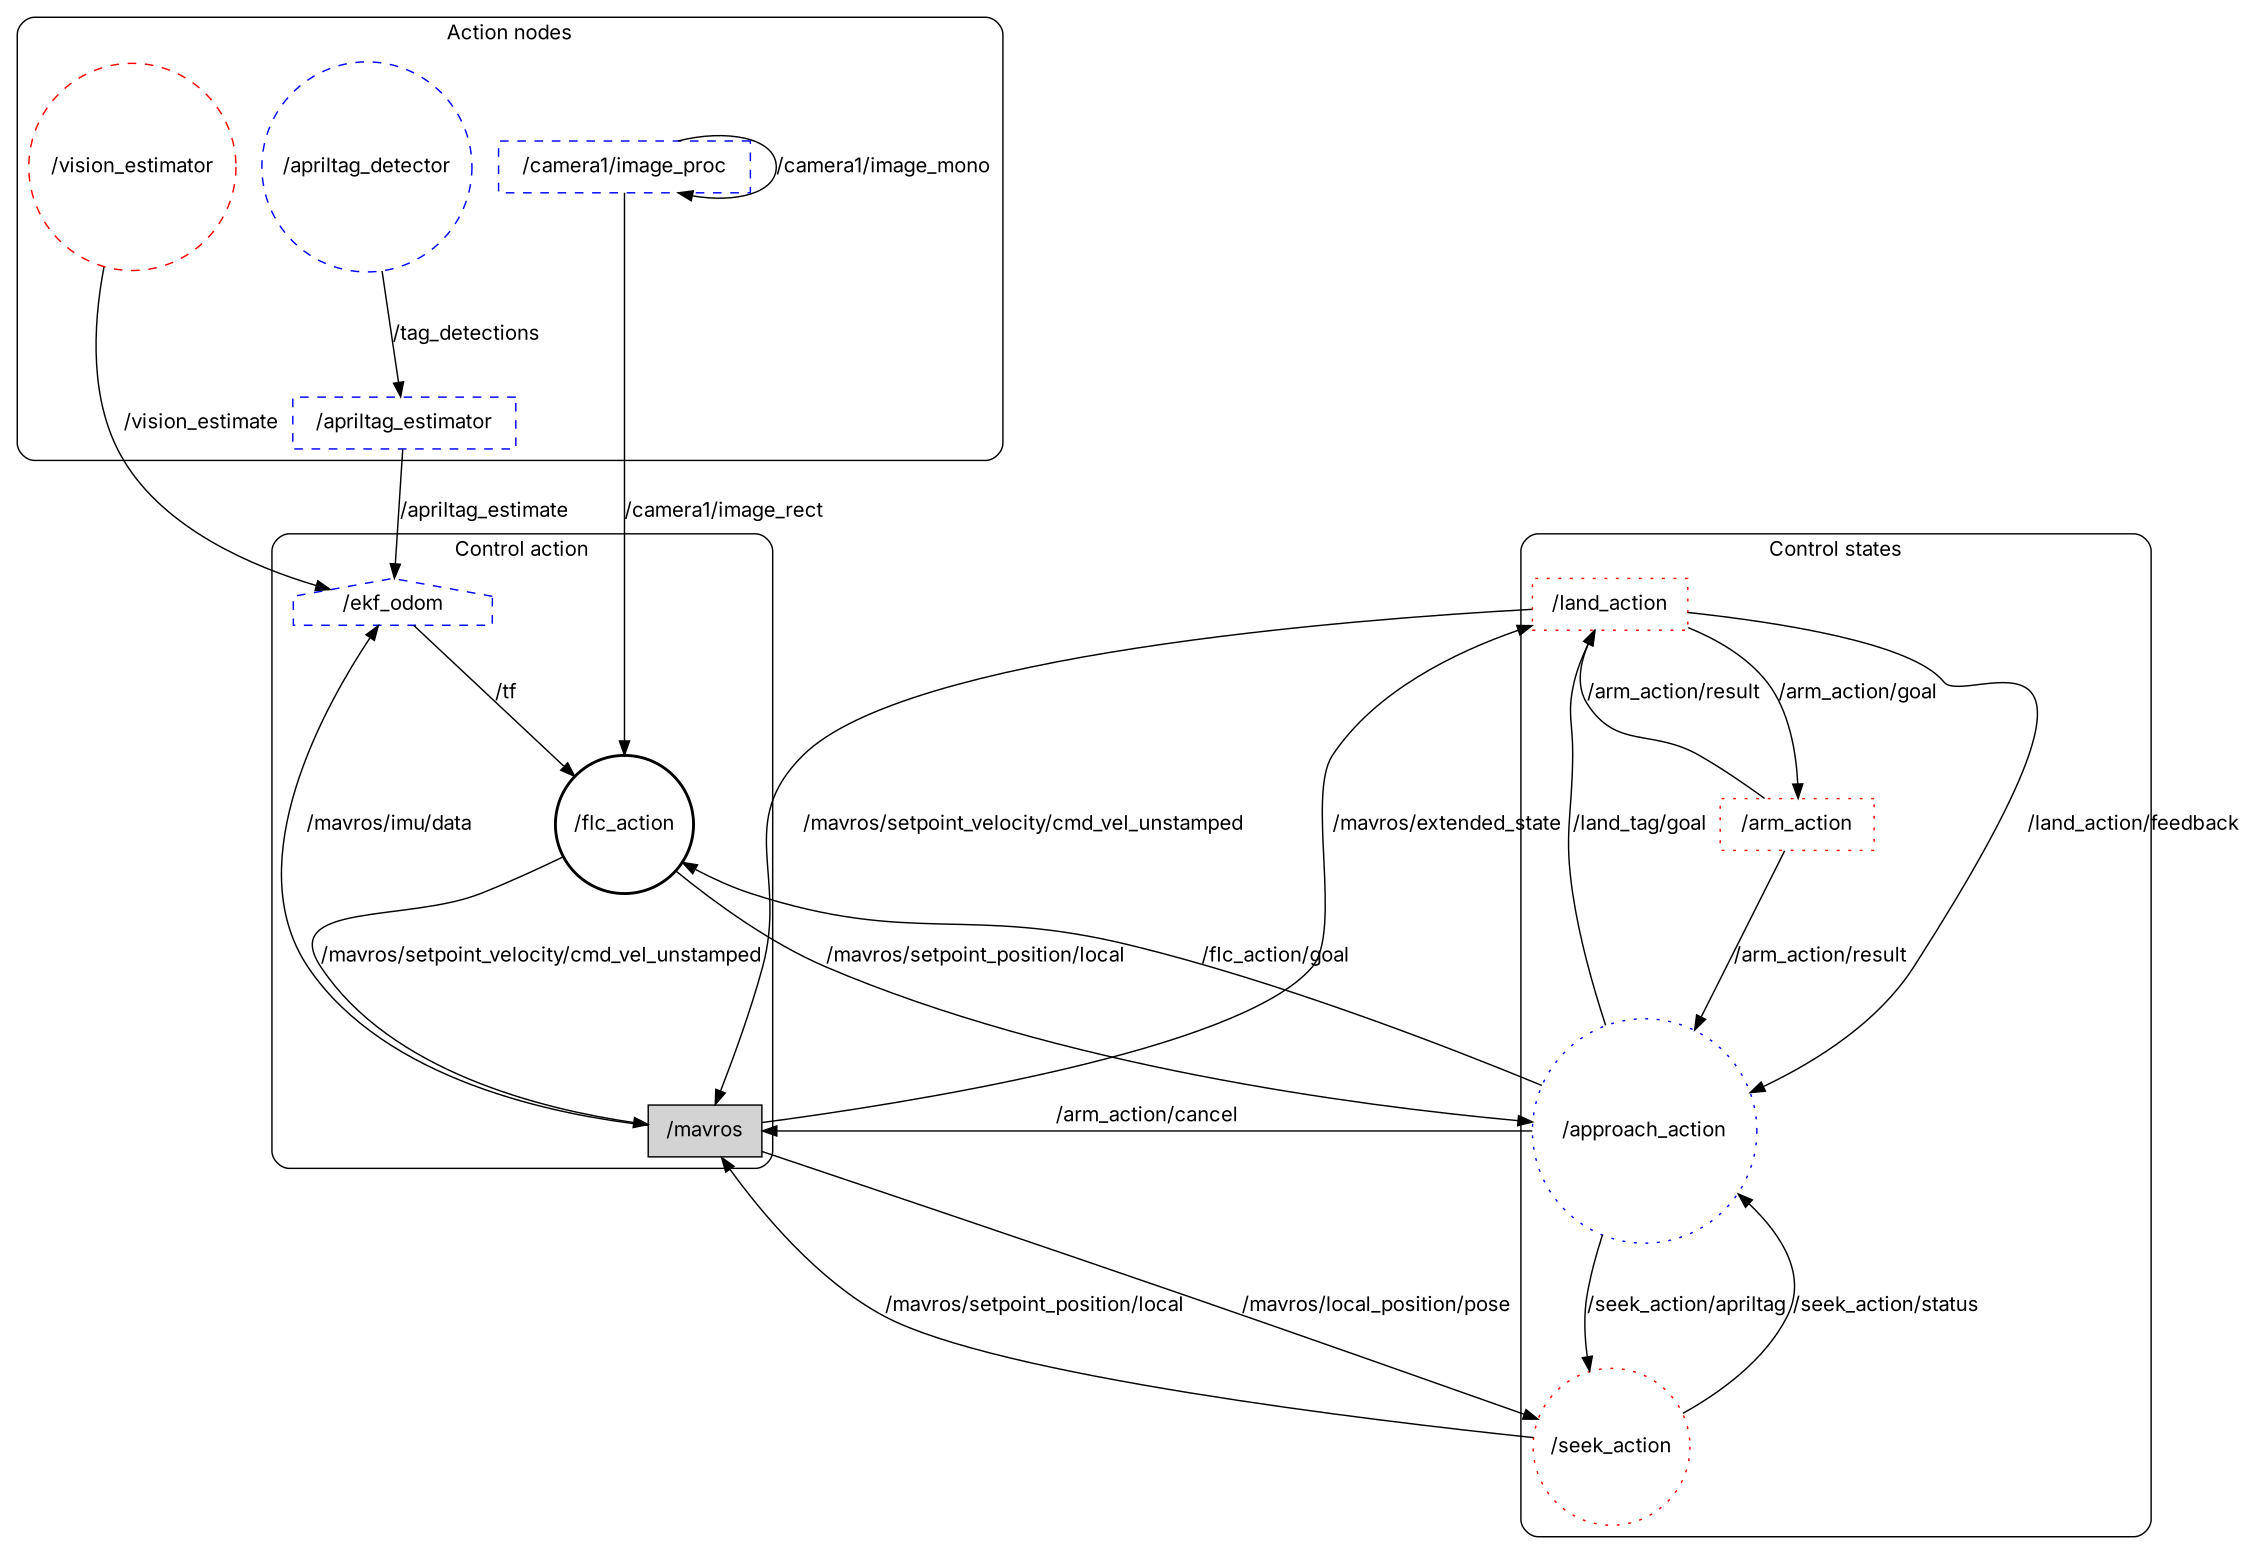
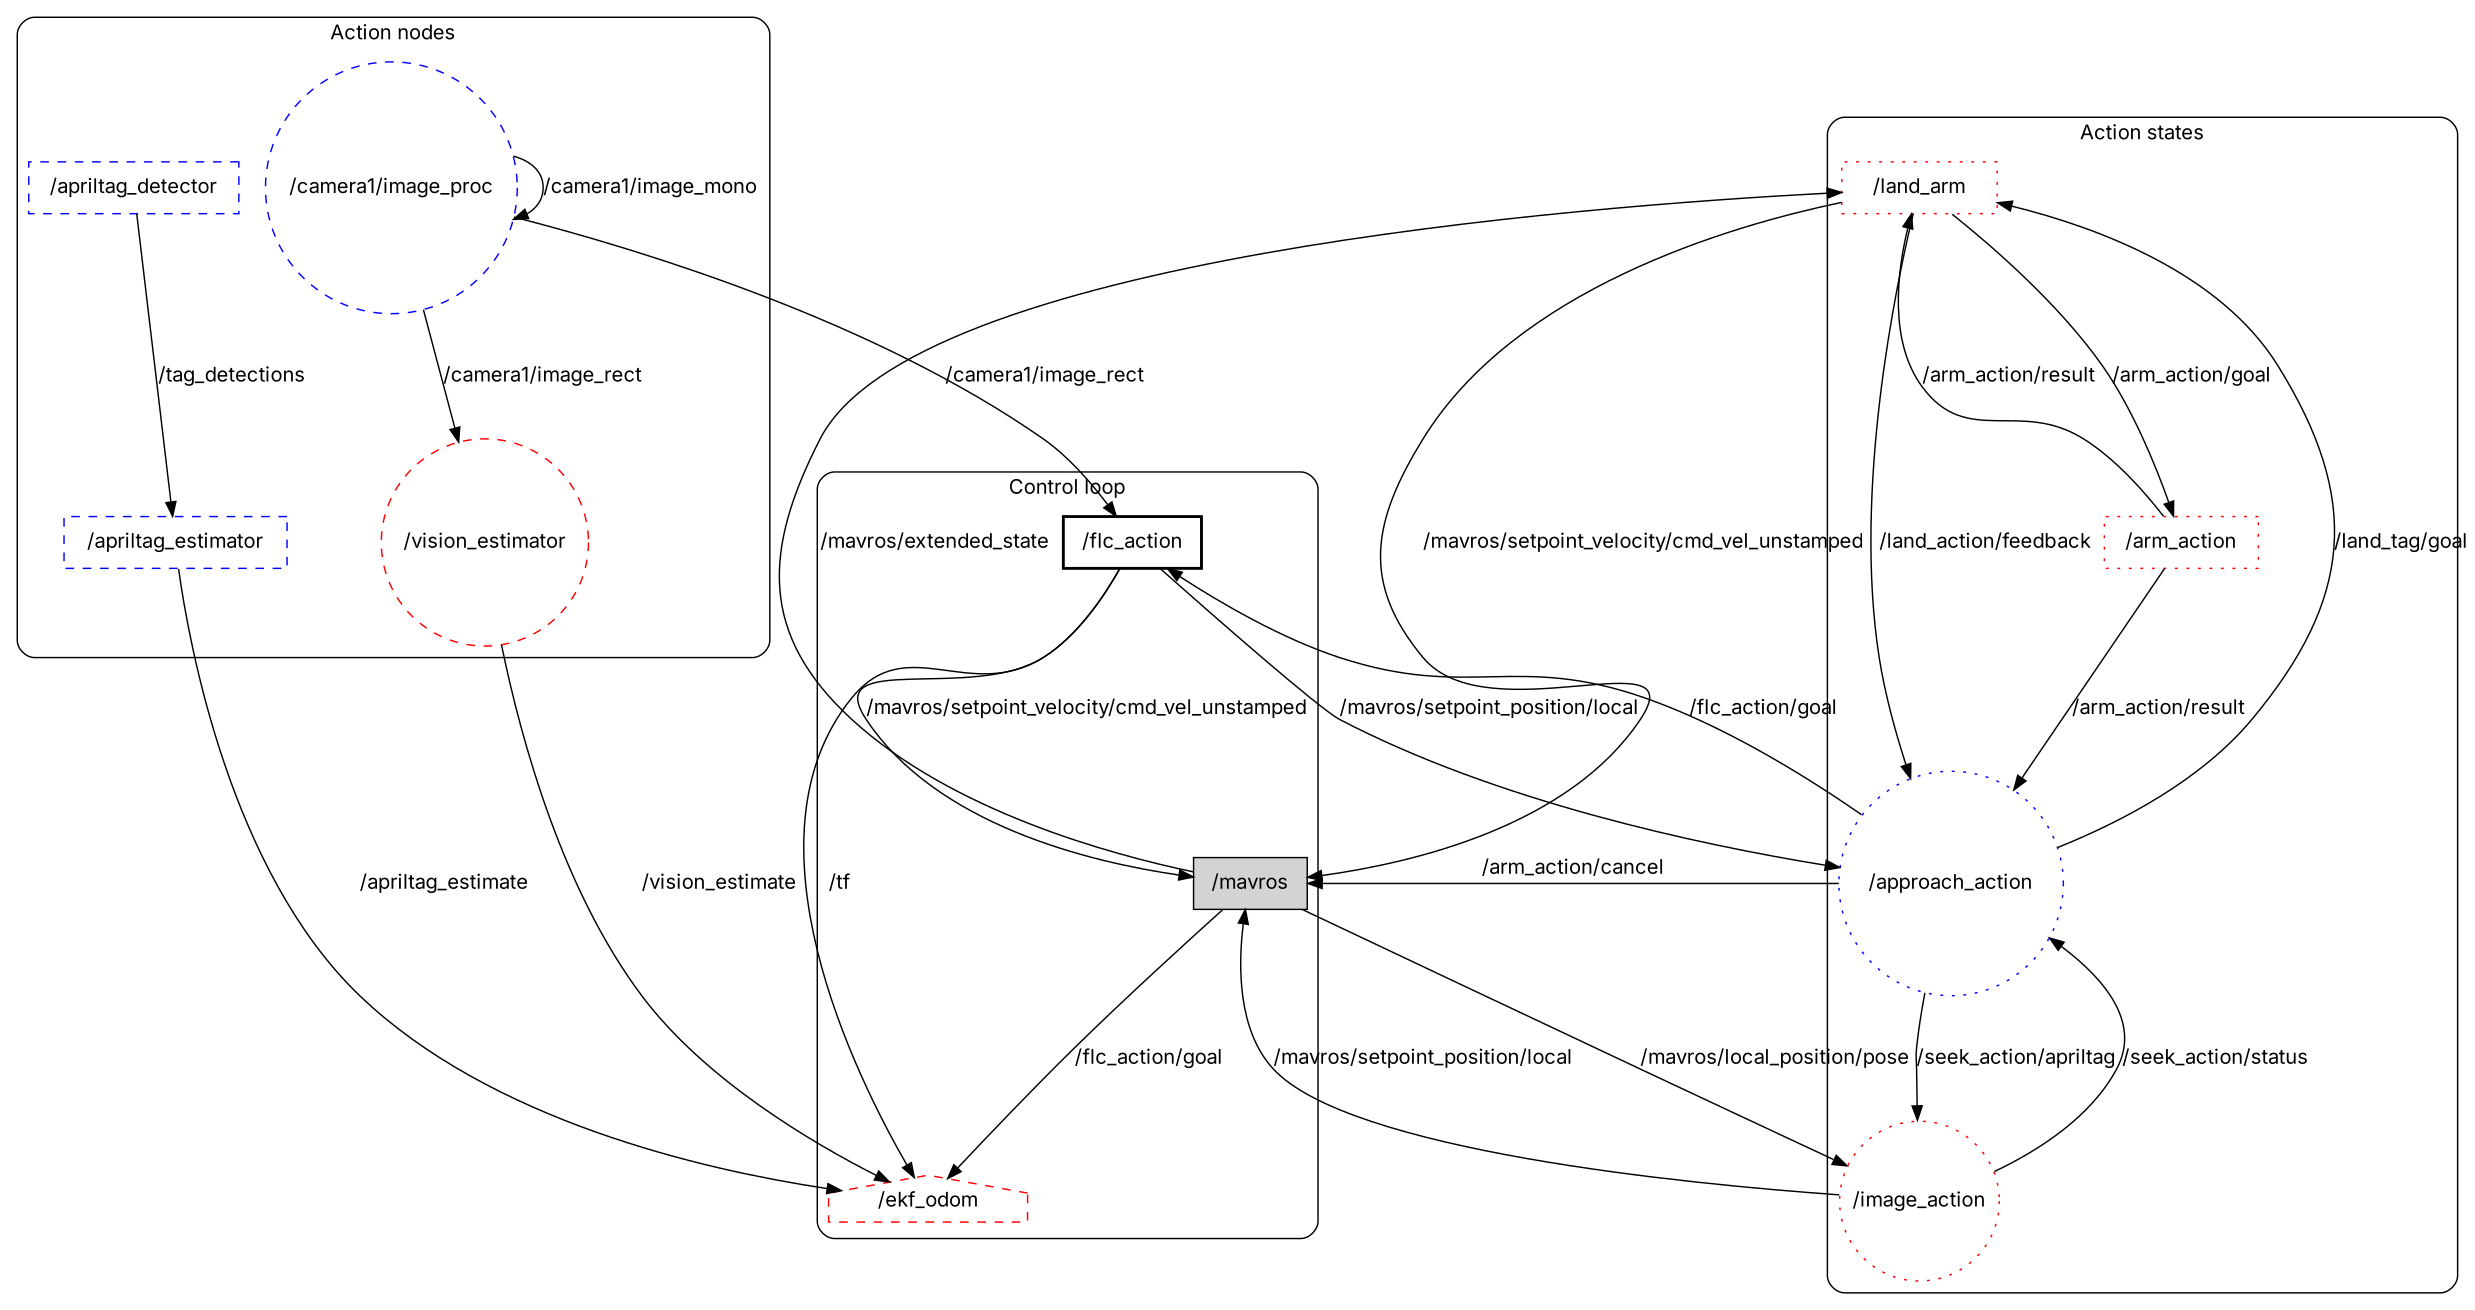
node "/apriltag_detector": shape circle -> box
node "/camera1/image_proc": shape box -> circle
edge "/camera1/image_proc" -> "/vision_estimator": added, label "/camera1/image_rect"
cluster "Control action": label "Control action" -> "Control loop"
cluster "Control states": label "Control states" -> "Action states"
node "/ekf_odom": color blue -> red
node "/land_action": label "/land_action" -> "/land_arm"
edge "/ekf_odom" -> "/flc_action": reversed
edge "/mavros" -> "/ekf_odom": label "/mavros/imu/data" -> "/flc_action/goal"
node "/flc_action": shape circle -> box
node "/seek_action": label "/seek_action" -> "/image_action"
